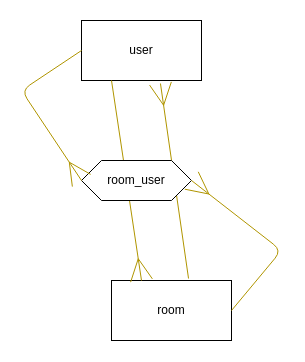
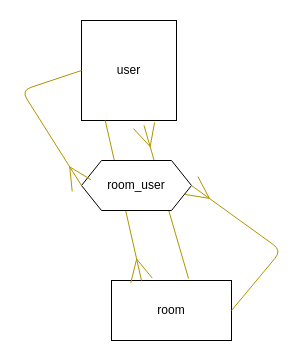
node "user": size 120x60 -> 95x100
node "room_user": size 110x40 -> 110x50
